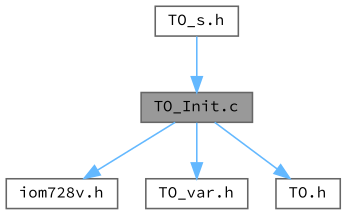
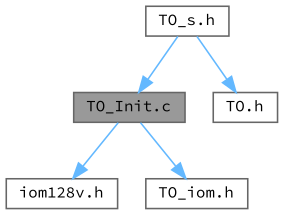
edge "TO_Init.c" -> "TO.h": now "TO_s.h" -> "TO.h"
node "iom728v.h": label "iom728v.h" -> "iom128v.h"
node "TO_var.h": label "TO_var.h" -> "TO_iom.h"
